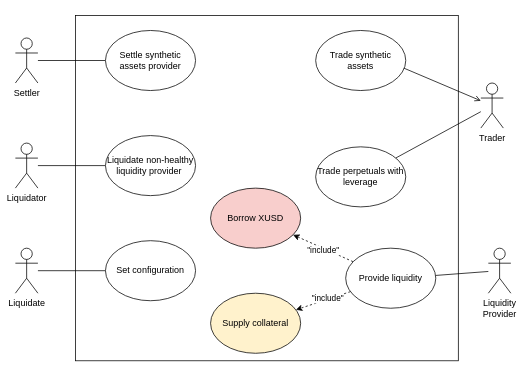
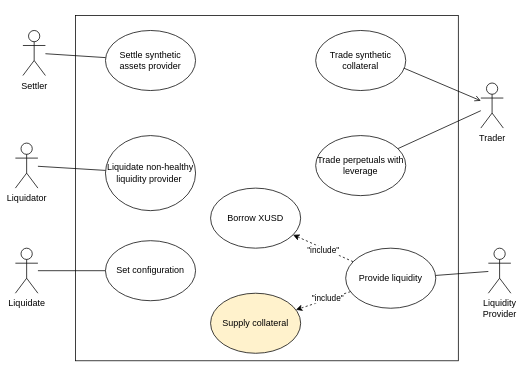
node "Settler": moved (27, 60) -> (34, 53)
node "Trade synthetic assets": label "Trade synthetic assets" -> "Trade synthetic collateral"
node "Liquidate non-healthy liquidity provider": size 90x60 -> 90x75
node "Trade perpetuals with leverage": moved (360, 177) -> (360, 165)
node "Borrow XUSD": fillcolor #f8cecc -> #ffffff
